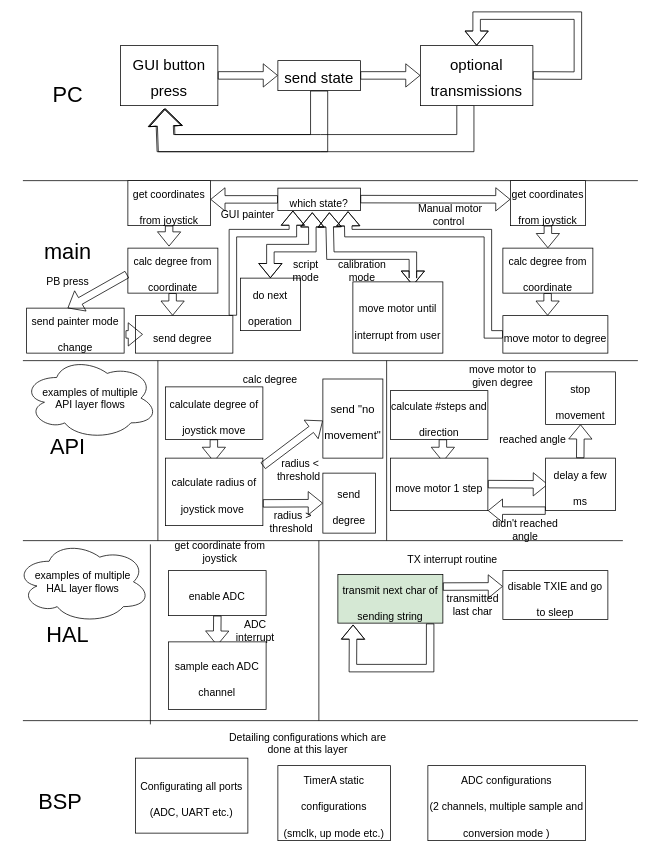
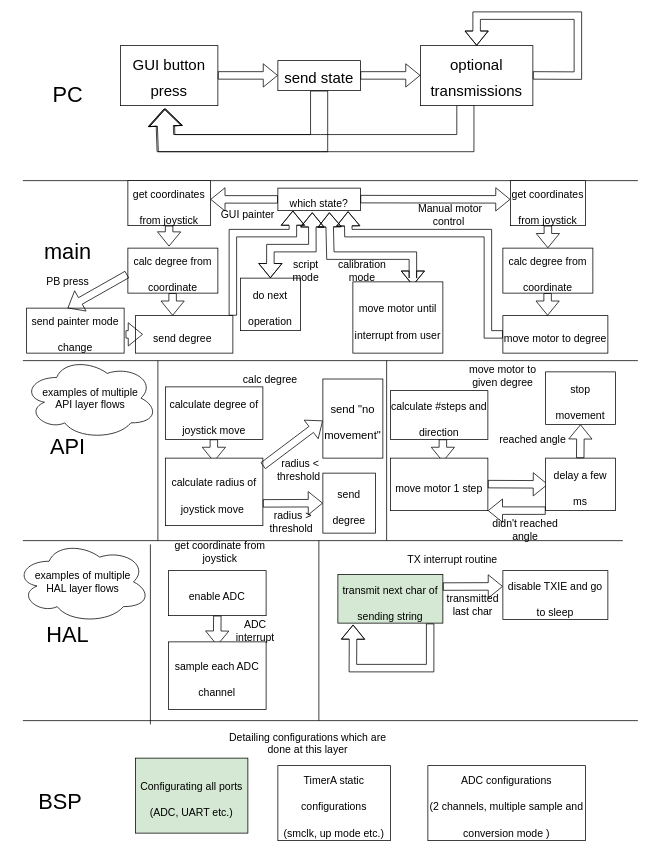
node "Configurating all ports (ADC, UART etc.)": fillcolor #ffffff -> #d5e8d4
